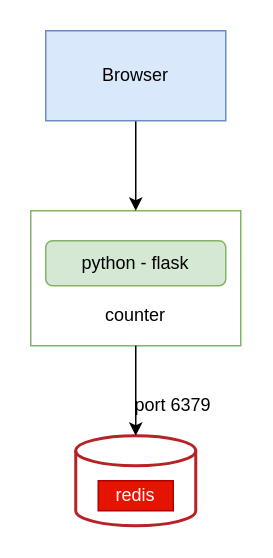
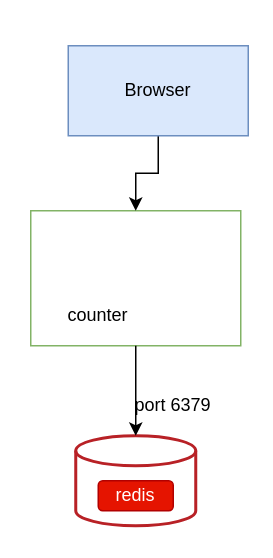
node "Browser": moved (136, 76) -> (158, 91)
node "python - flask": removed
node "counter": moved (136, 316) -> (98, 316)
node "redis": shape rectangle -> rounded rectangle
